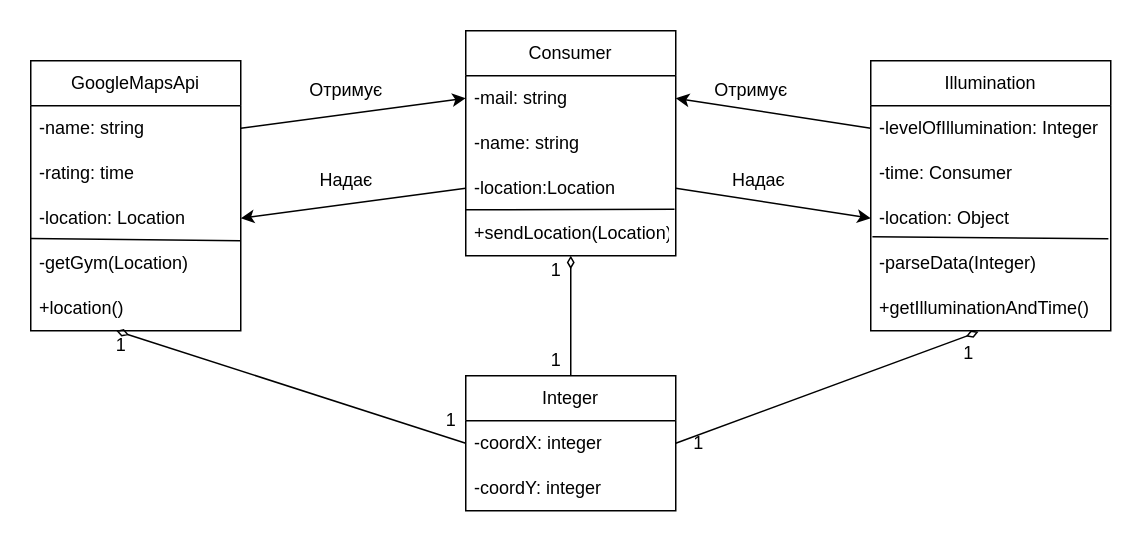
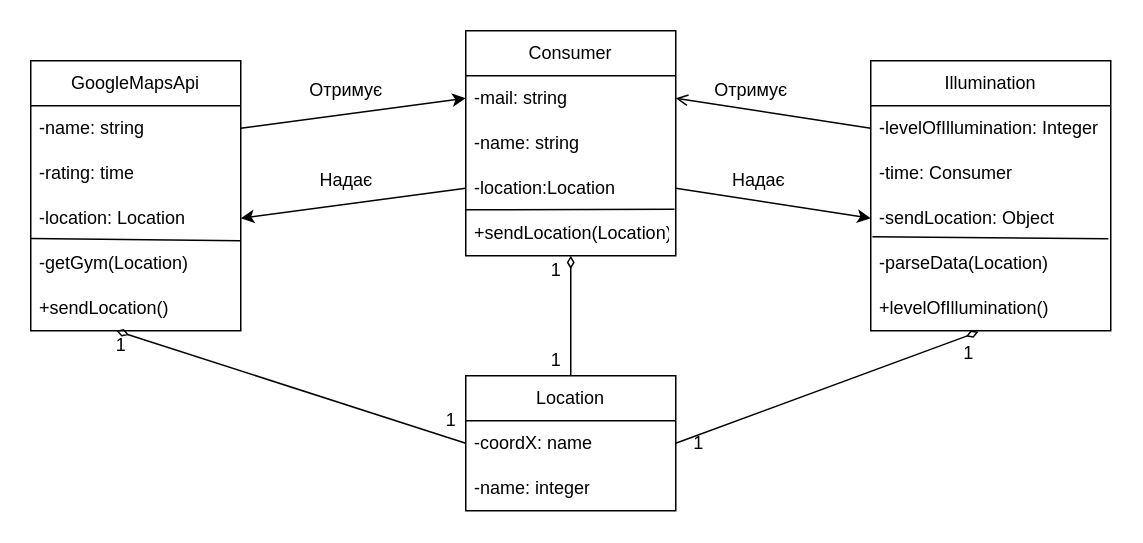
edge "-levelOfIllumination: Integer" -> "-mail: string": arrowhead classic -> open
node "-location: Object": label "-location: Object" -> "-sendLocation: Object"
node "-parseData(Integer)": label "-parseData(Integer)" -> "-parseData(Location)"
node "+location()": label "+location()" -> "+sendLocation()"
node "+getIlluminationAndTime()": label "+getIlluminationAndTime()" -> "+levelOfIllumination()"
node "Integer": label "Integer" -> "Location"
node "-coordX: integer": label "-coordX: integer" -> "-coordX: name"
node "-coordY: integer": label "-coordY: integer" -> "-name: integer"
